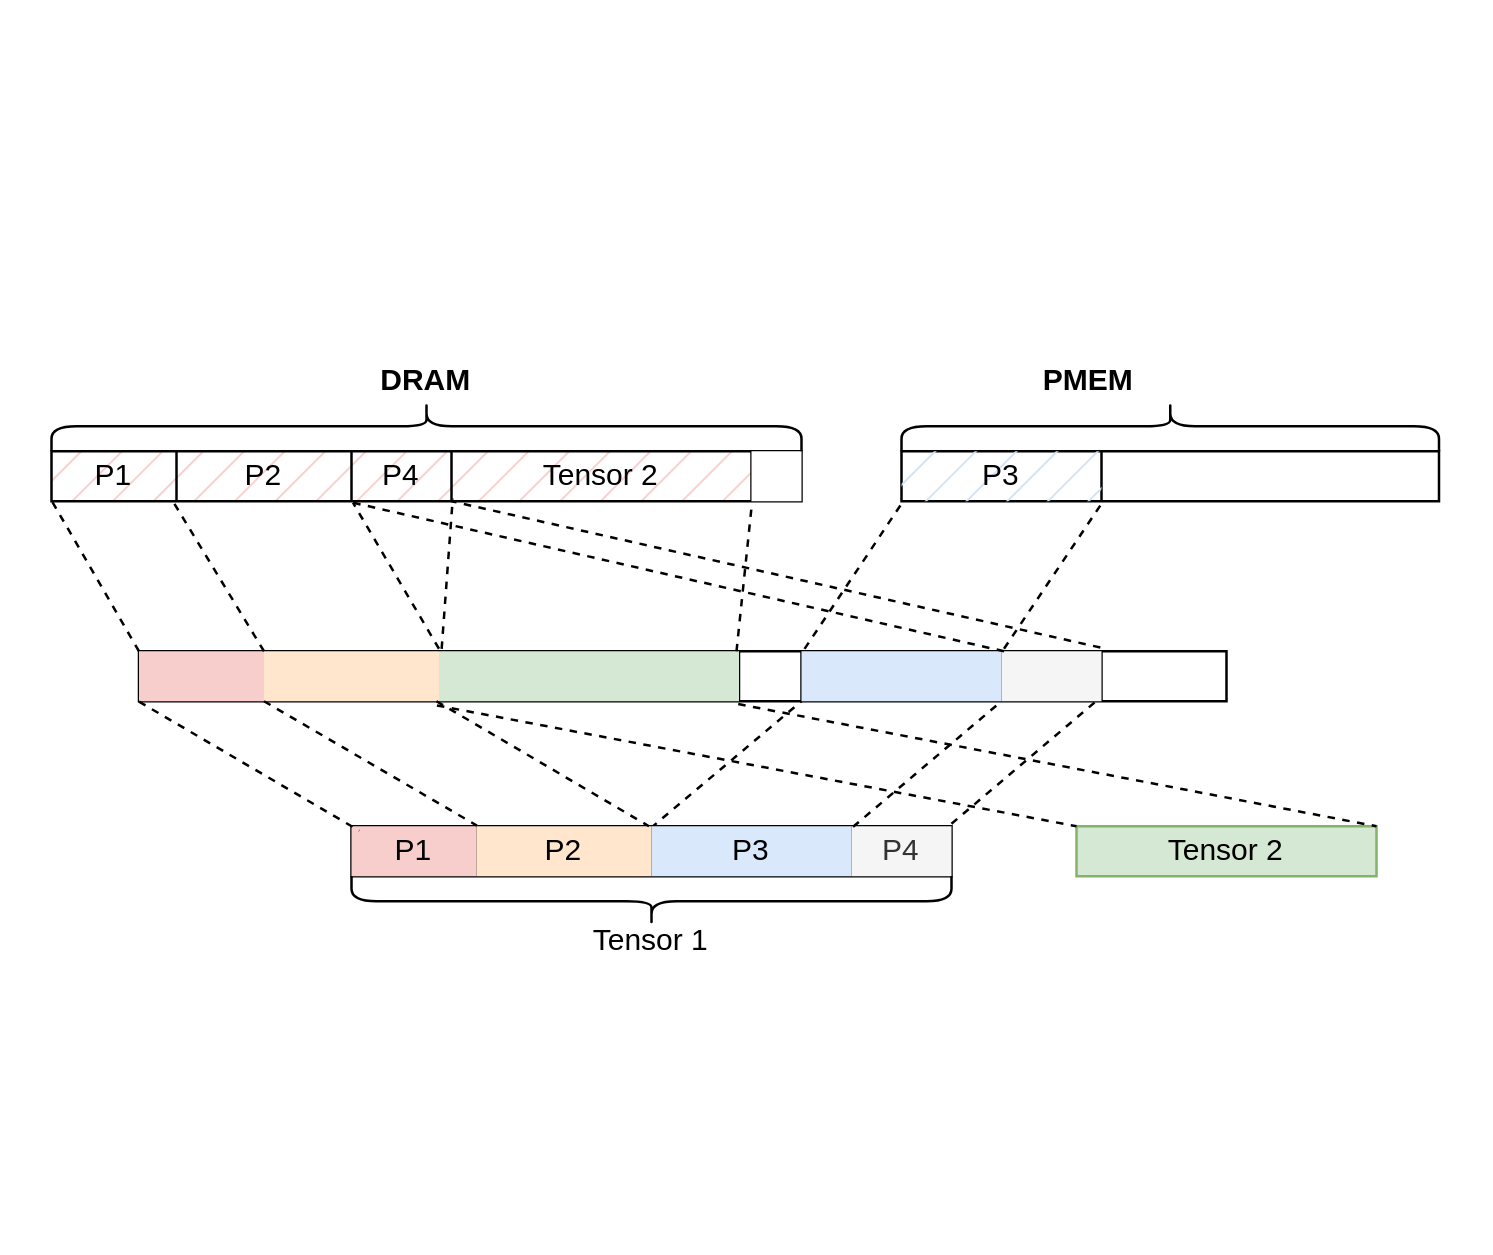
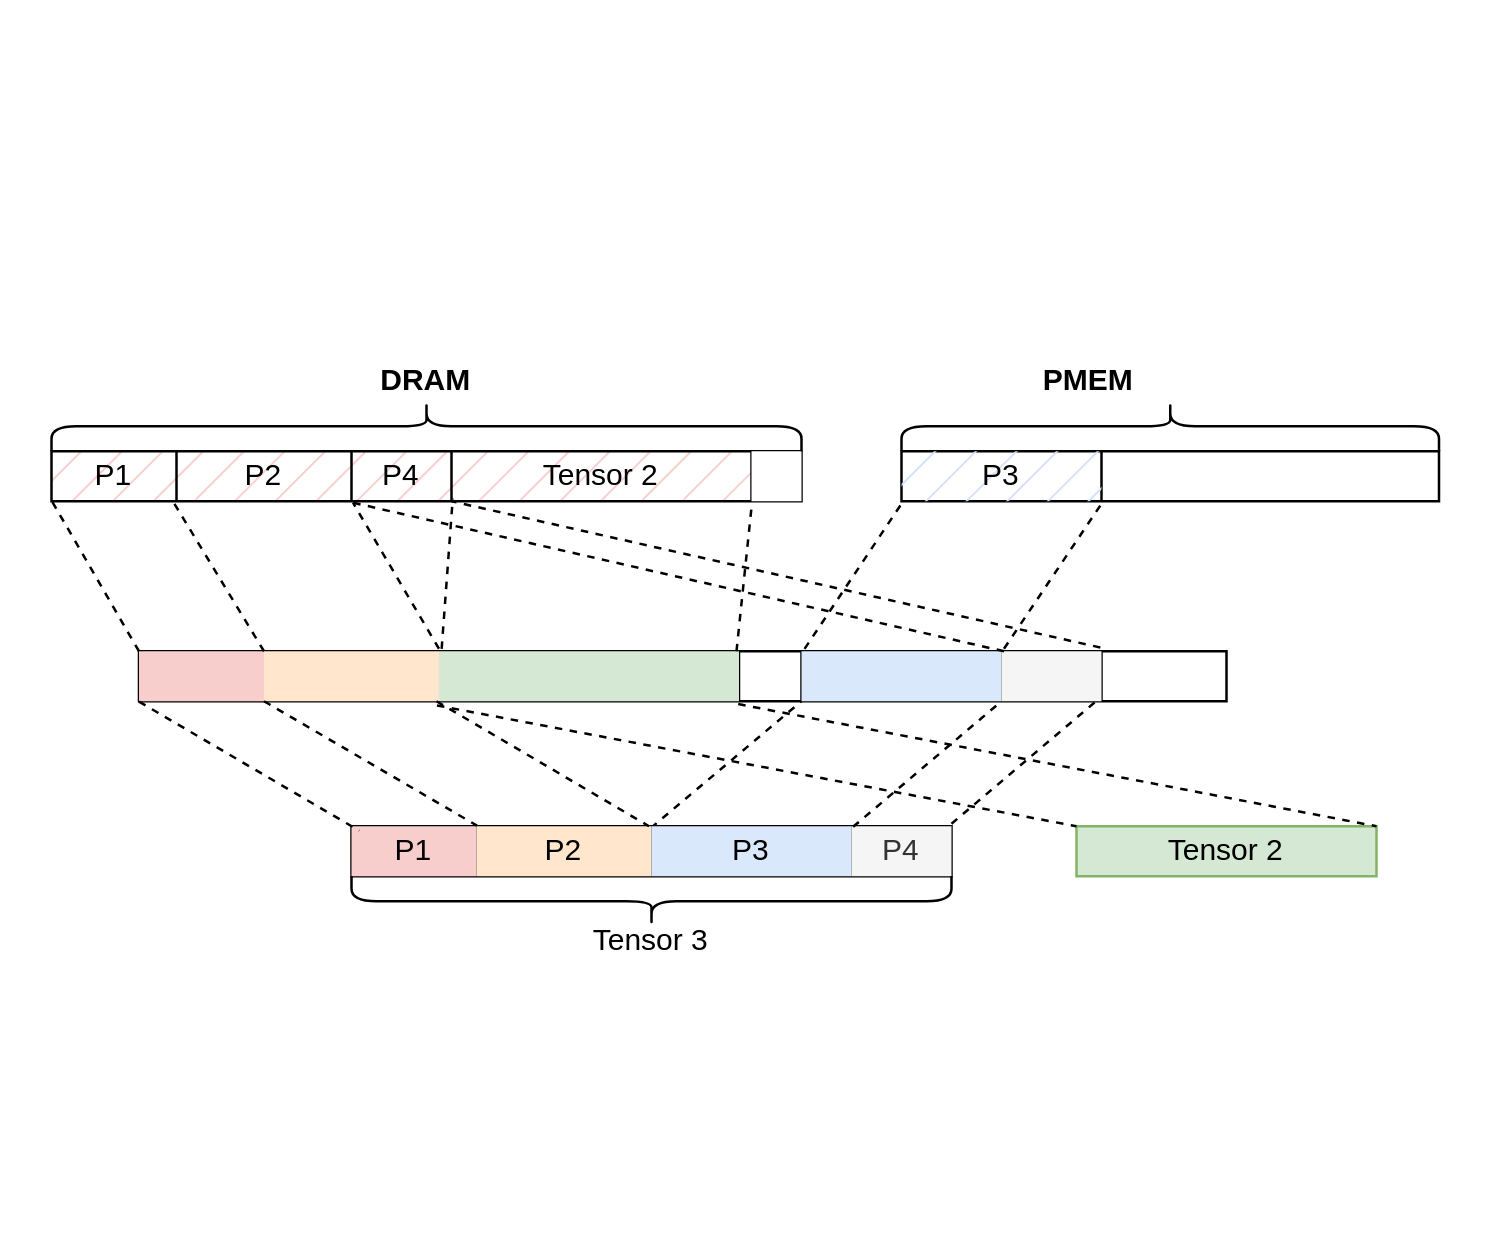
node "Tensor 1": label "Tensor 1" -> "Tensor 3"
